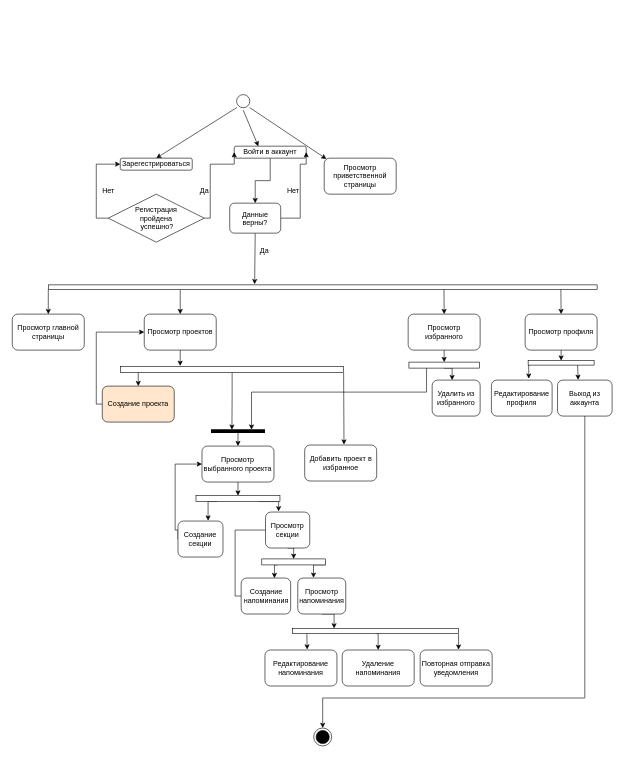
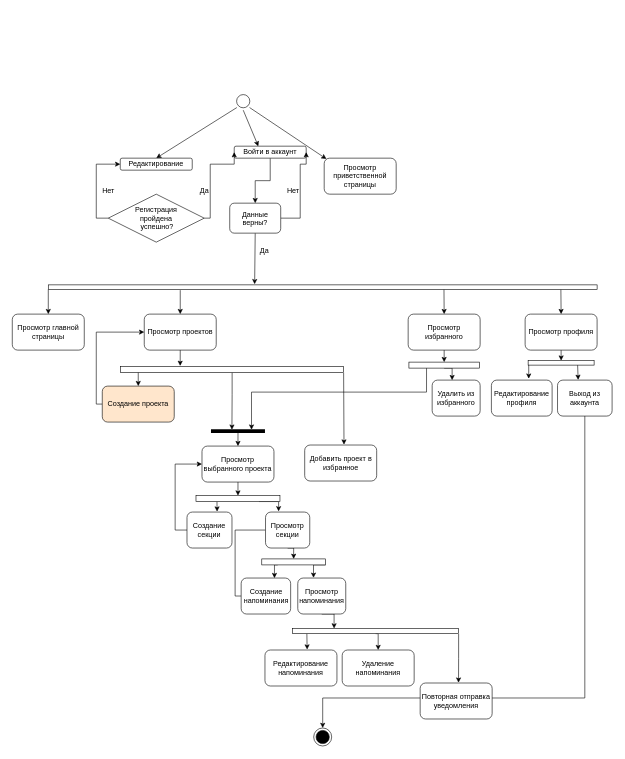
node "Зарегестрироваться": label "Зарегестрироваться" -> "Редактирование"
node "Создание секции": moved (201, 539) -> (210, 530)
node "Повторная отправка уведомления": moved (456, 668) -> (456, 701)
